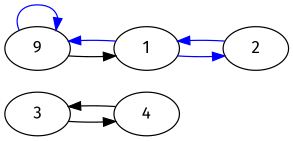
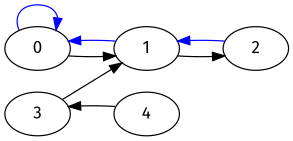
node "9": label "9" -> "0"
edge "1" -> "2": color blue -> black
edge "3" -> "4": now "3" -> "1"
